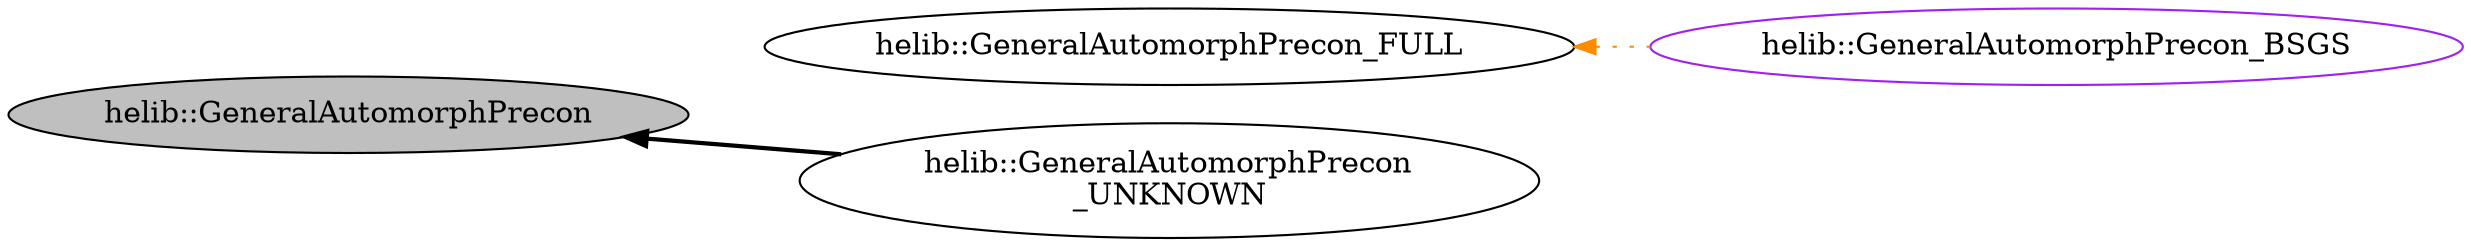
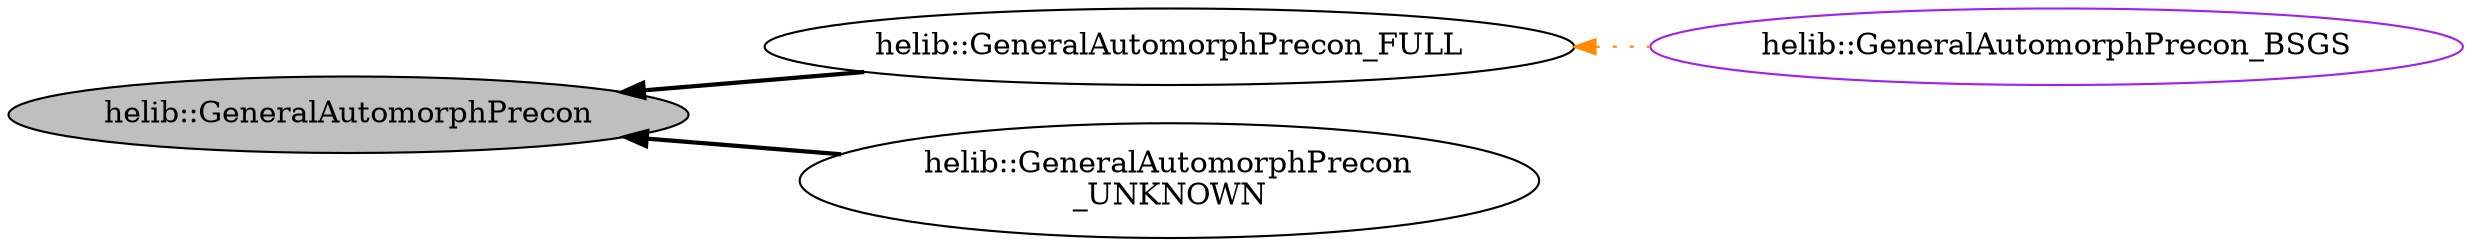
edge "helib::GeneralAutomorphPrecon_FULL" -> "helib::GeneralAutomorphPrecon": added
